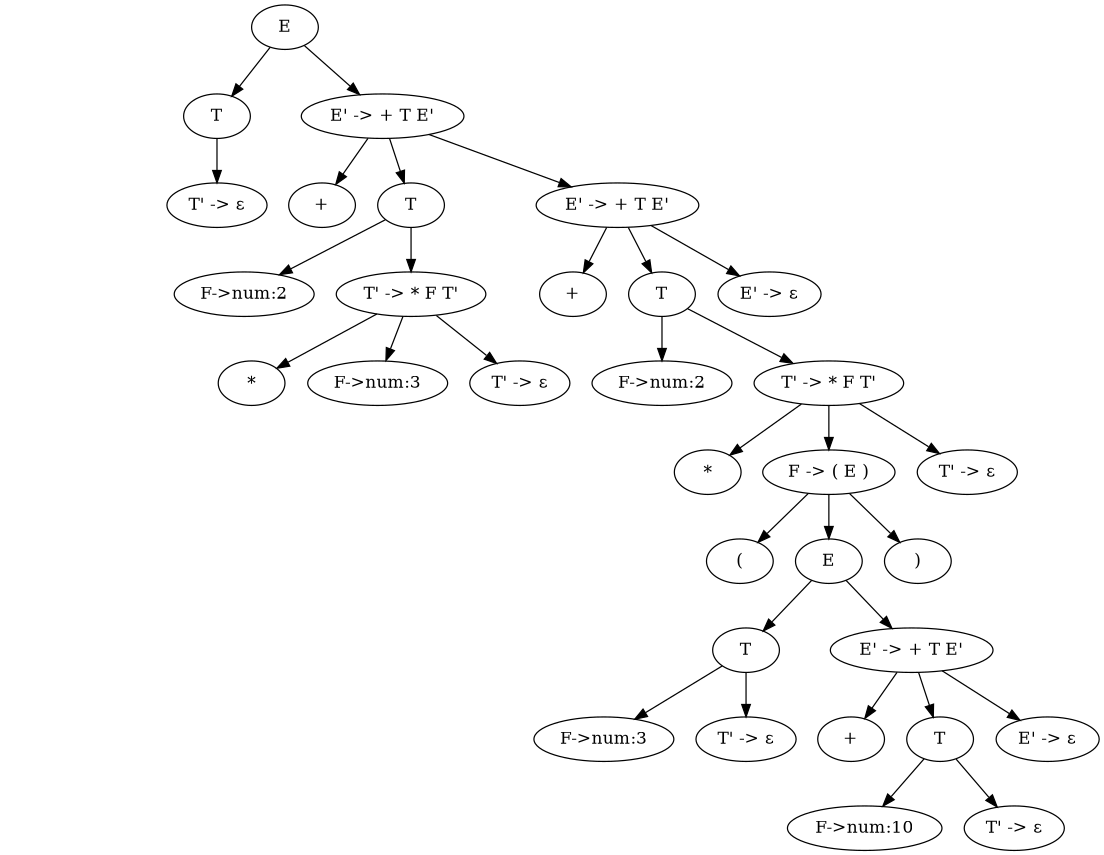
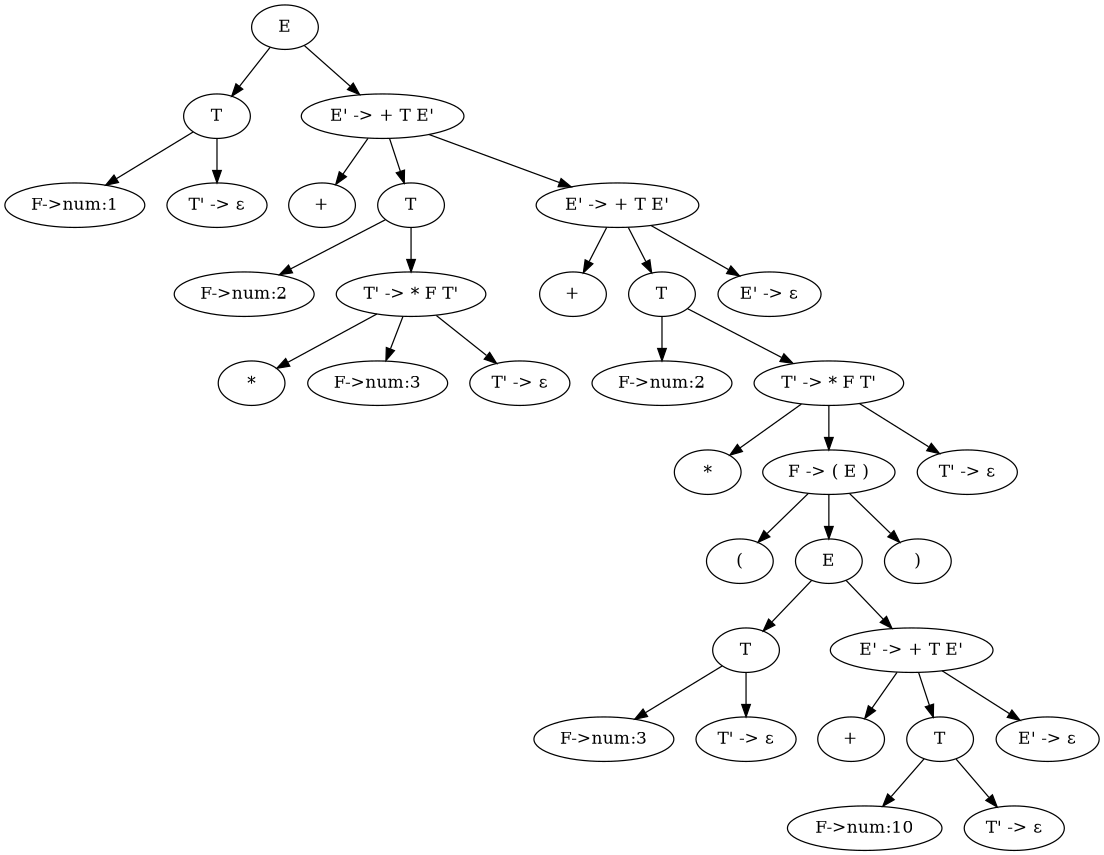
node "F->num:1": added
